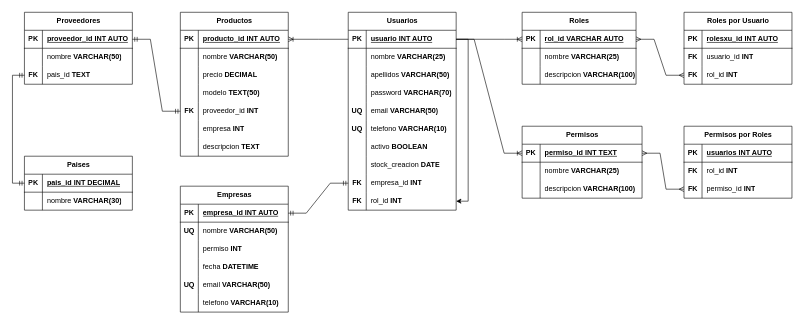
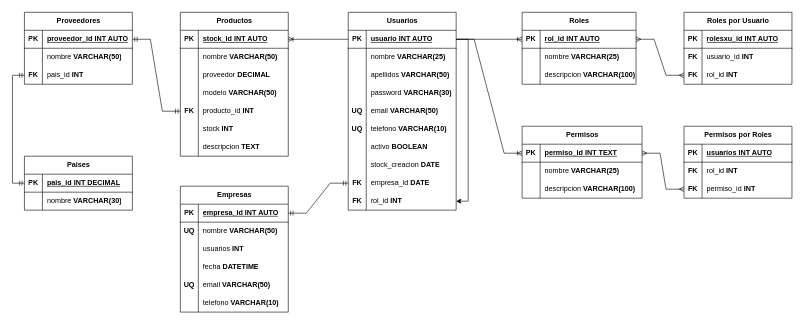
node "producto_id INT AUTO": label "producto_id INT AUTO" -> "stock_id INT AUTO"
node "rol_id VARCHAR AUTO": label "rol_id VARCHAR AUTO" -> "rol_id INT AUTO"
node "pais_id TEXT": label "pais_id TEXT" -> "pais_id INT"
node "precio DECIMAL": label "precio DECIMAL" -> "proveedor DECIMAL"
node "modelo TEXT(50)": label "modelo TEXT(50)" -> "modelo VARCHAR(50)"
node "password VARCHAR(70)": label "password VARCHAR(70)" -> "password VARCHAR(30)"
node "proveedor_id INT": label "proveedor_id INT" -> "producto_id INT"
node "empresa INT": label "empresa INT" -> "stock INT"
node "empresa_id INT": label "empresa_id INT" -> "empresa_id DATE"
node "permiso INT": label "permiso INT" -> "usuarios INT"
